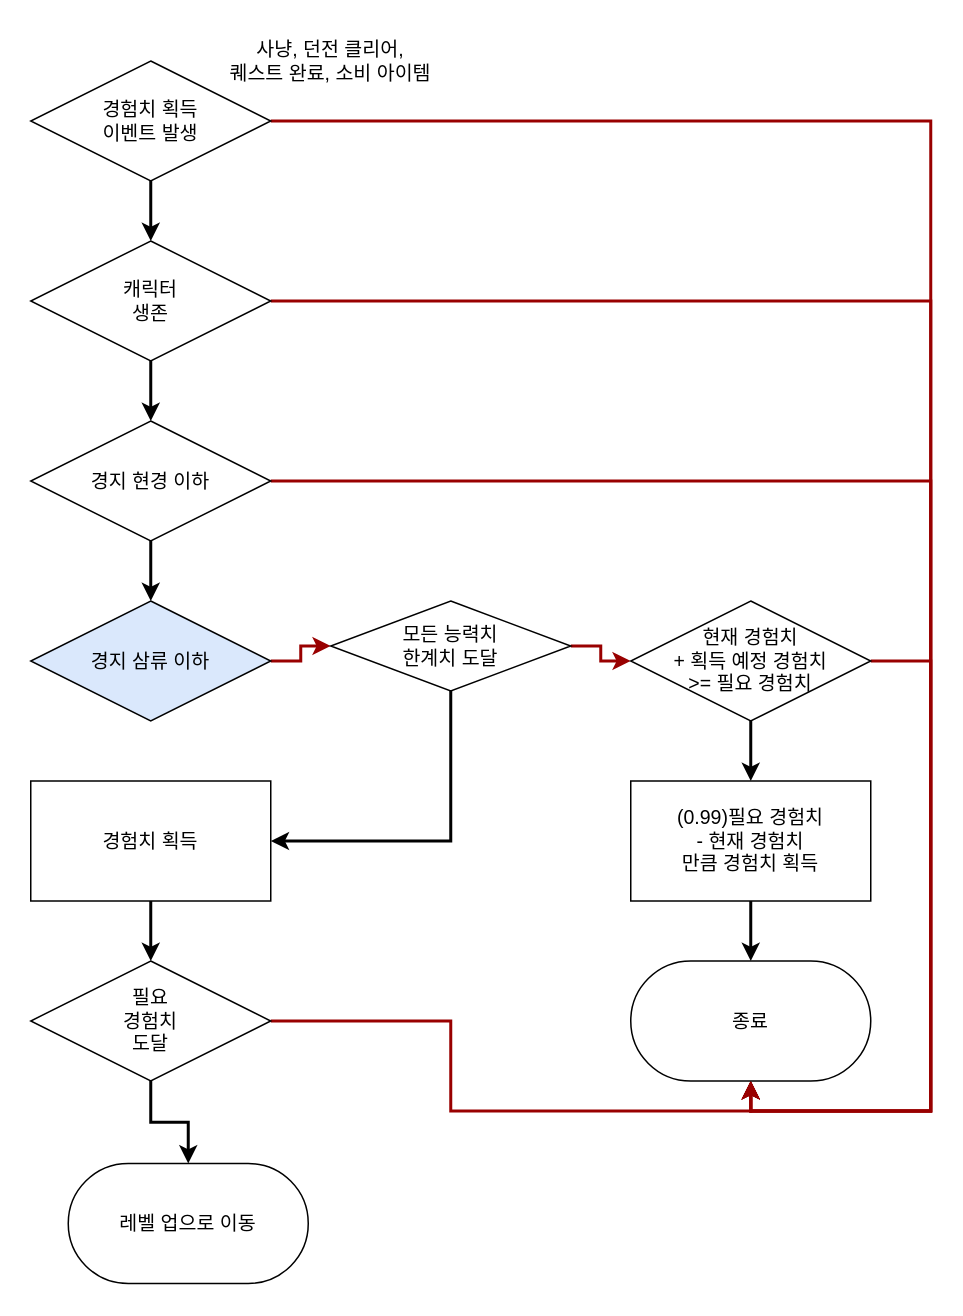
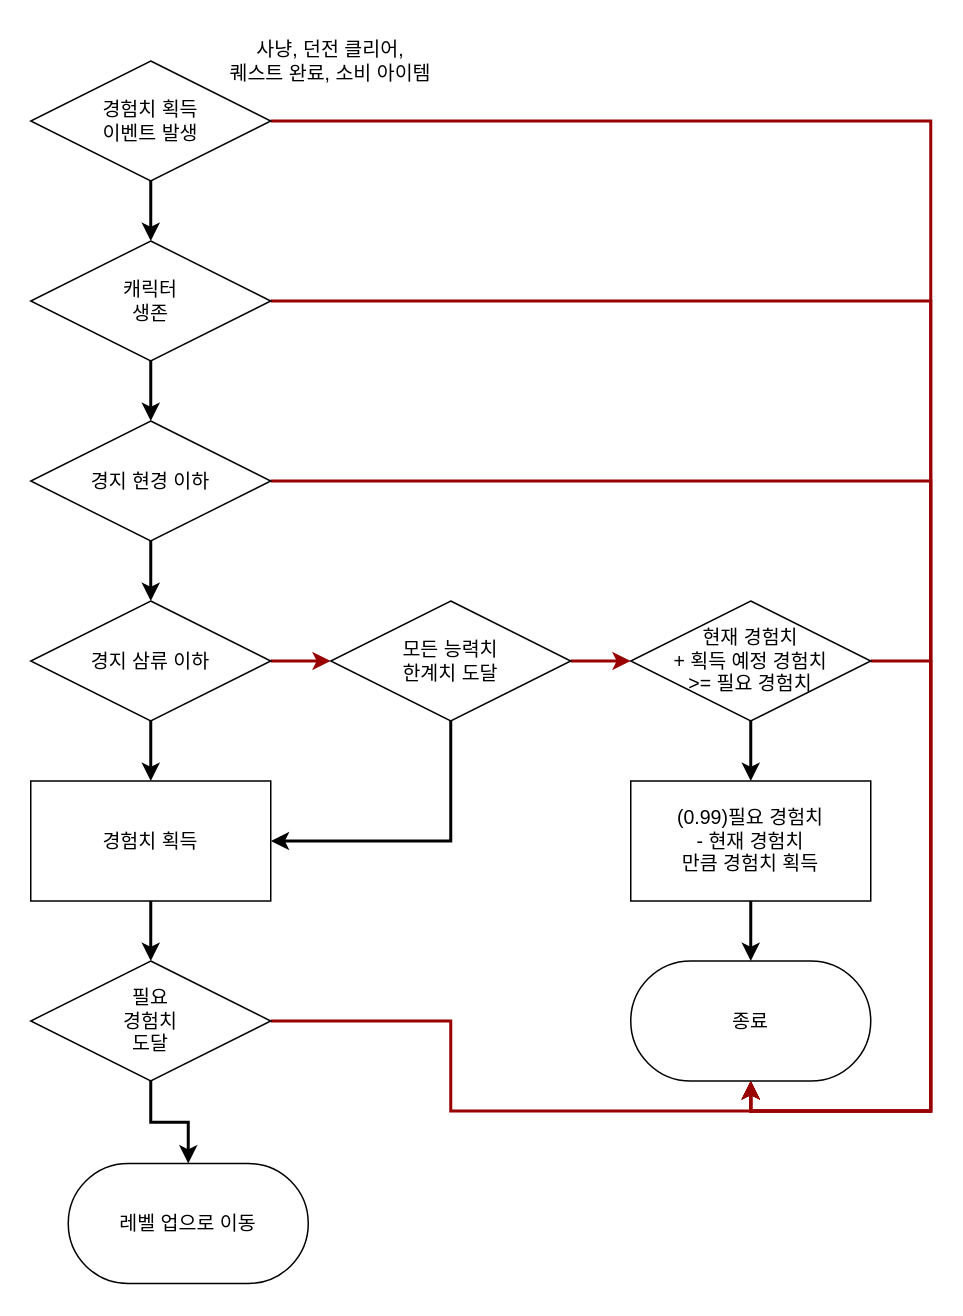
node "모든 능력치한계치 도달": size 240x90 -> 240x120
node "경지 삼류 이하": fillcolor #dae8fc -> #ffffff
edge "경지 삼류 이하" -> "경험치 획득": added
